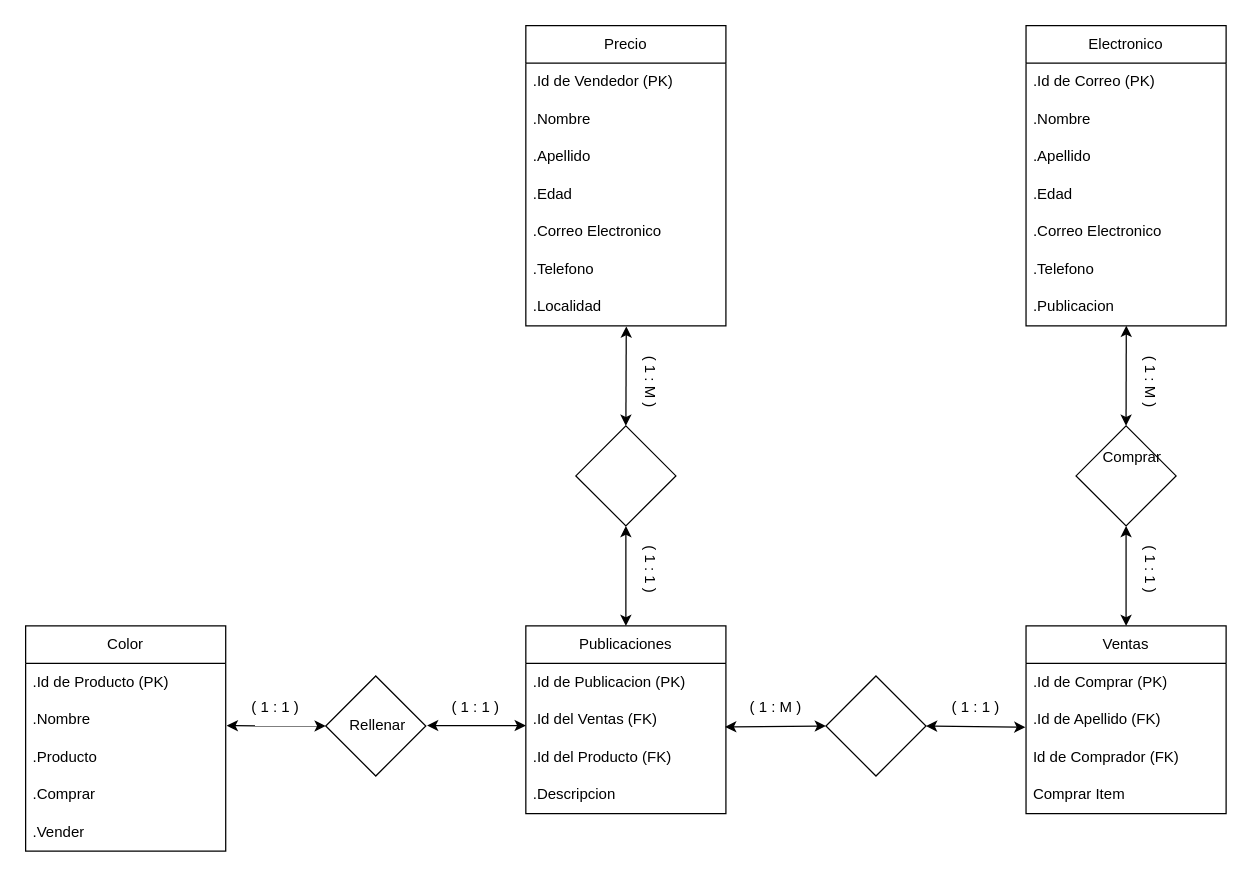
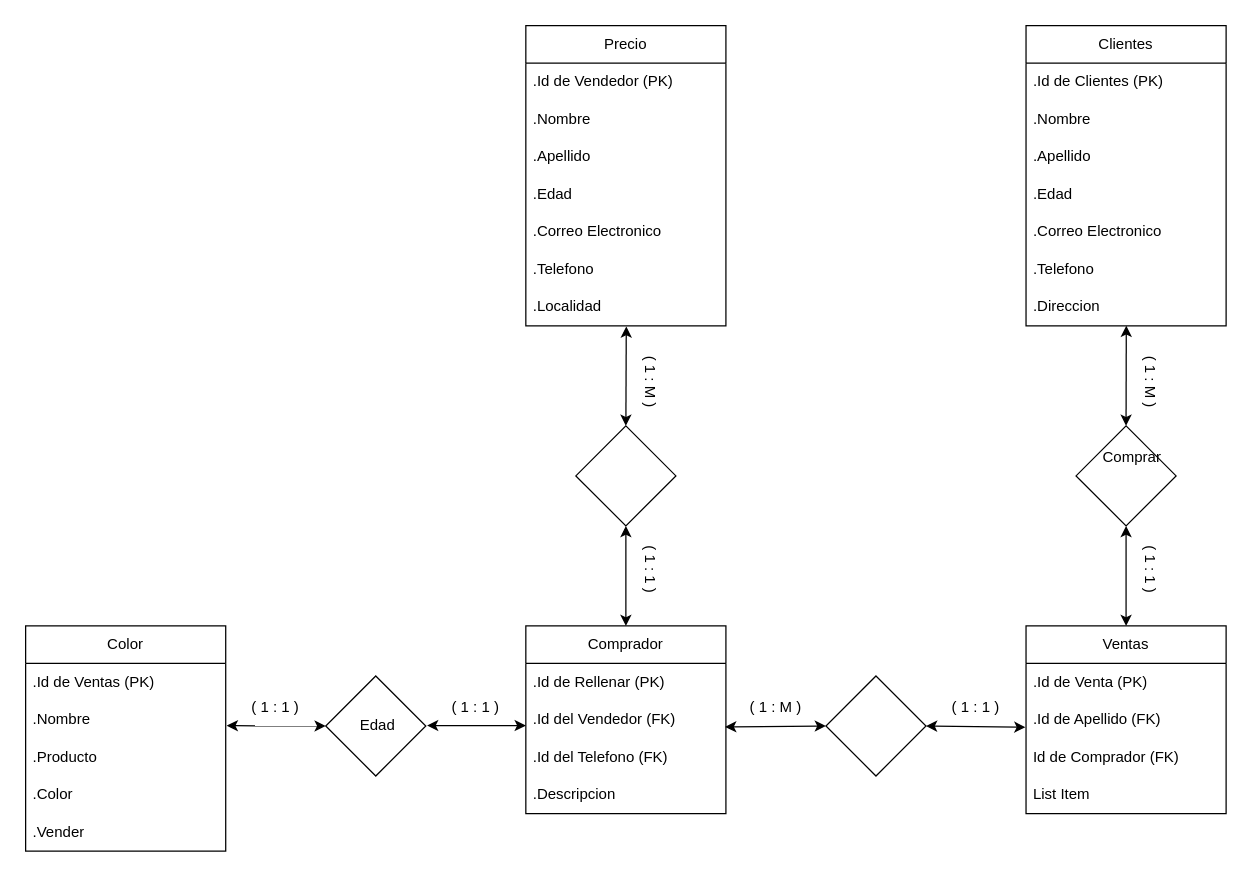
node "Electronico": label "Electronico" -> "Clientes"
node ".Id de Correo (PK)": label ".Id de Correo (PK)" -> ".Id de Clientes (PK)"
node ".Publicacion": label ".Publicacion" -> ".Direccion"
node "Publicaciones": label "Publicaciones" -> "Comprador"
node ".Id de Producto (PK)": label ".Id de Producto (PK)" -> ".Id de Ventas (PK)"
node ".Id de Publicacion (PK)": label ".Id de Publicacion (PK)" -> ".Id de Rellenar (PK)"
node ".Id de Comprar (PK)": label ".Id de Comprar (PK)" -> ".Id de Venta (PK)"
node ".Id del Ventas (FK)": label ".Id del Ventas (FK)" -> ".Id del Vendedor (FK)"
node "Rellenar": label "Rellenar" -> "Edad"
node ".Id del Producto (FK)": label ".Id del Producto (FK)" -> ".Id del Telefono (FK)"
node ".Comprar": label ".Comprar" -> ".Color"
node "Comprar Item": label "Comprar Item" -> "List Item"
